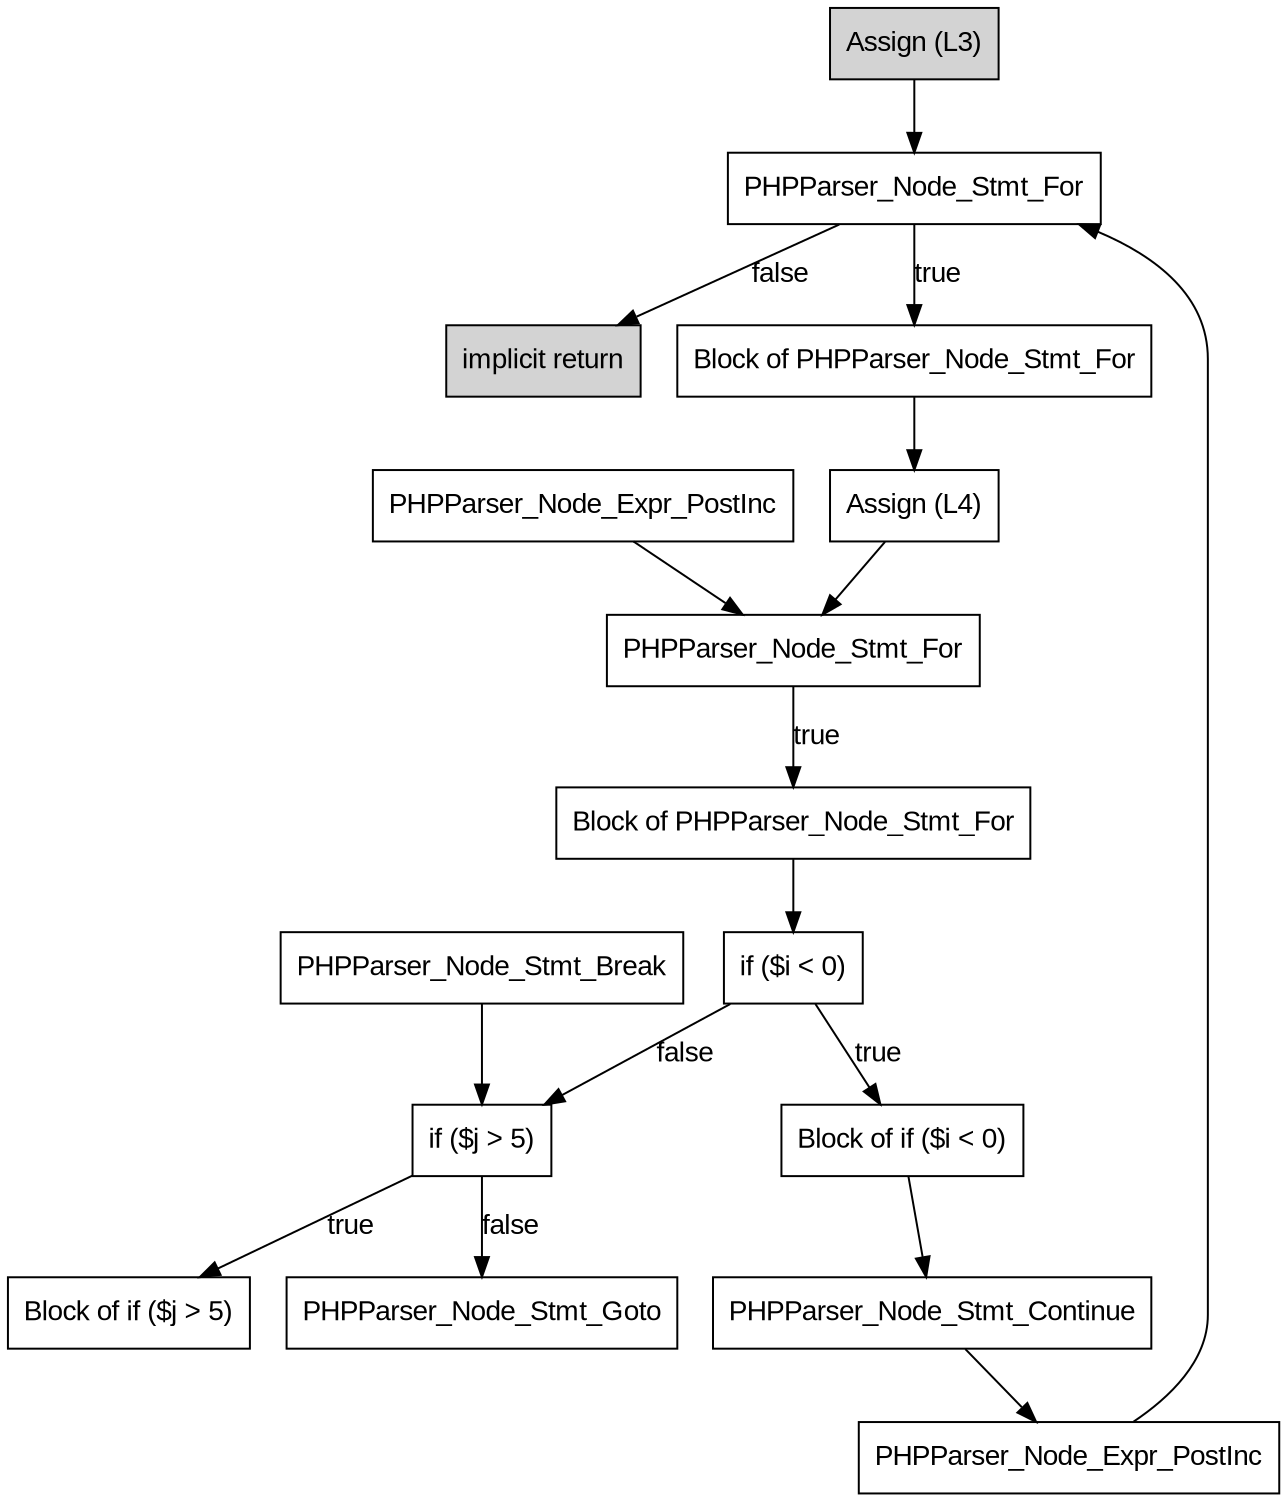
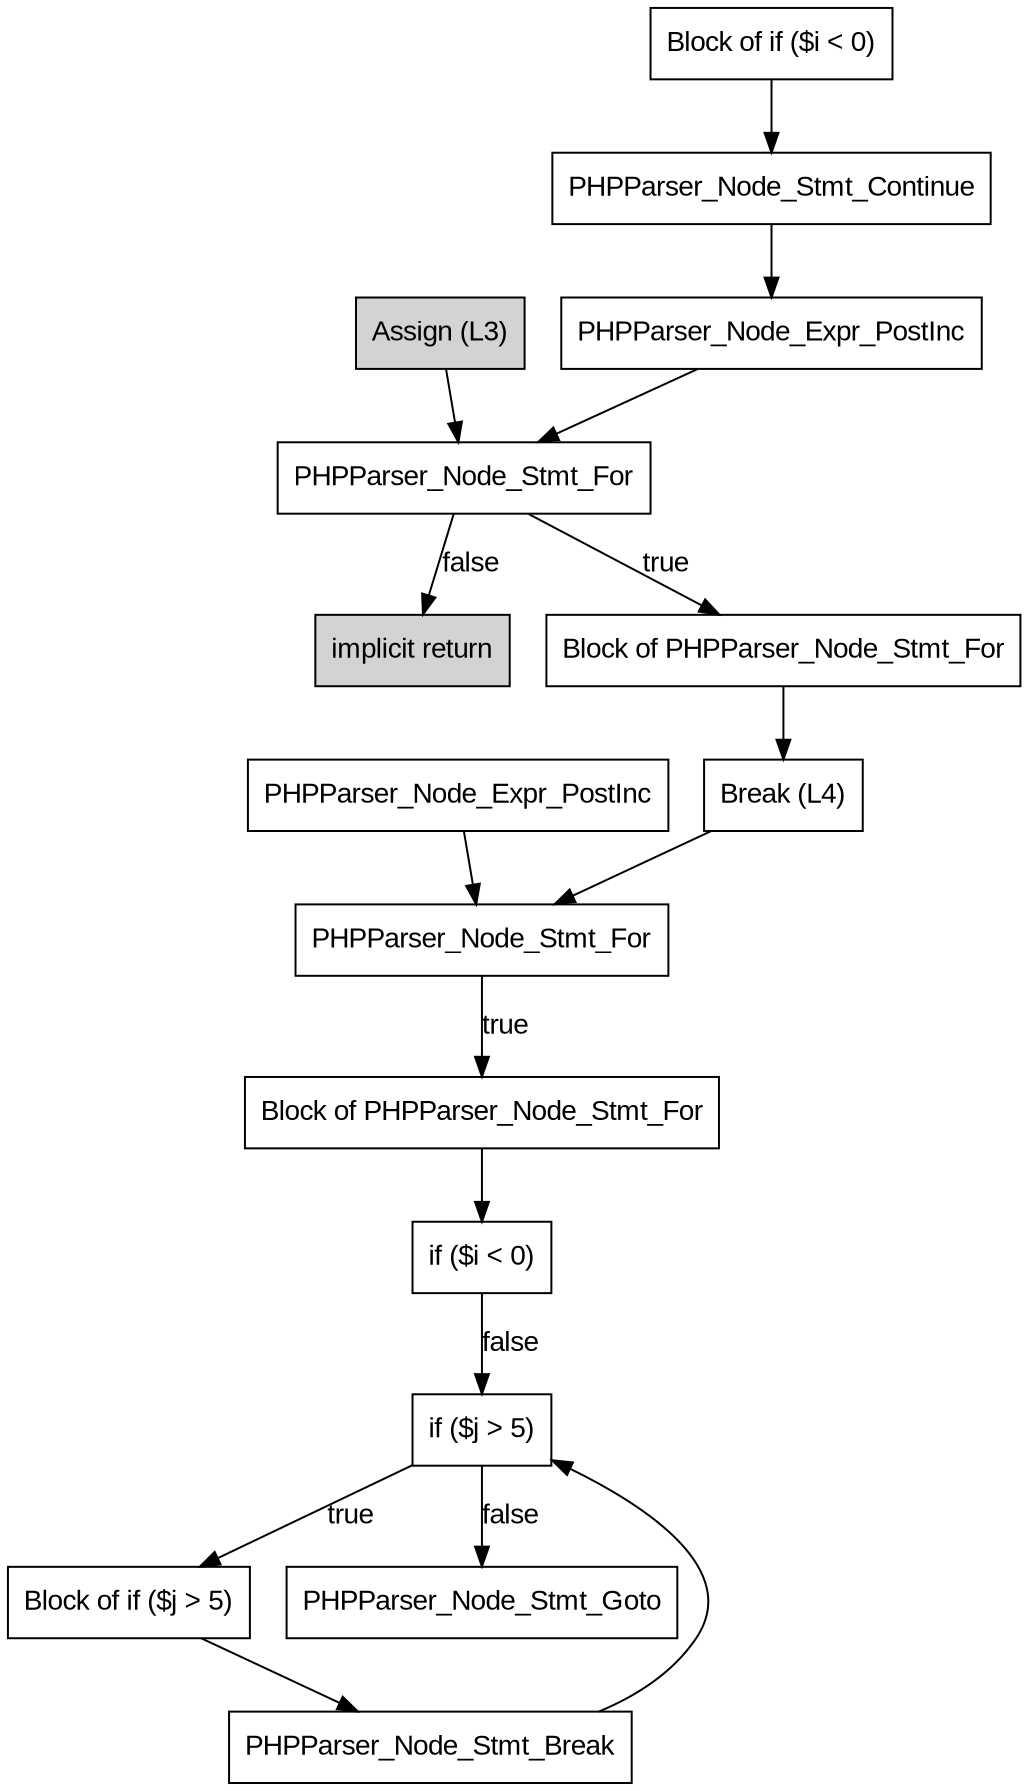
node "Assign (L4)": label "Assign (L4)" -> "Break (L4)"
edge "if ($i < 0)" -> "Block of if ($i < 0)": removed, label "true"
edge "Block of if ($j > 5)" -> "PHPParser_Node_Stmt_Break": added
